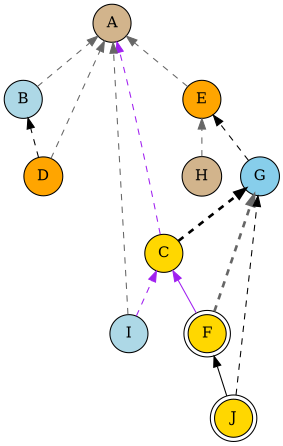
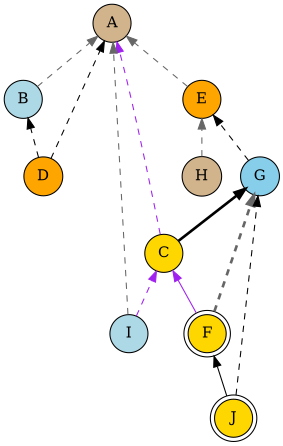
edge "D" -> "A": color gray40 -> black
edge "C" -> "G": style dashed -> filled
